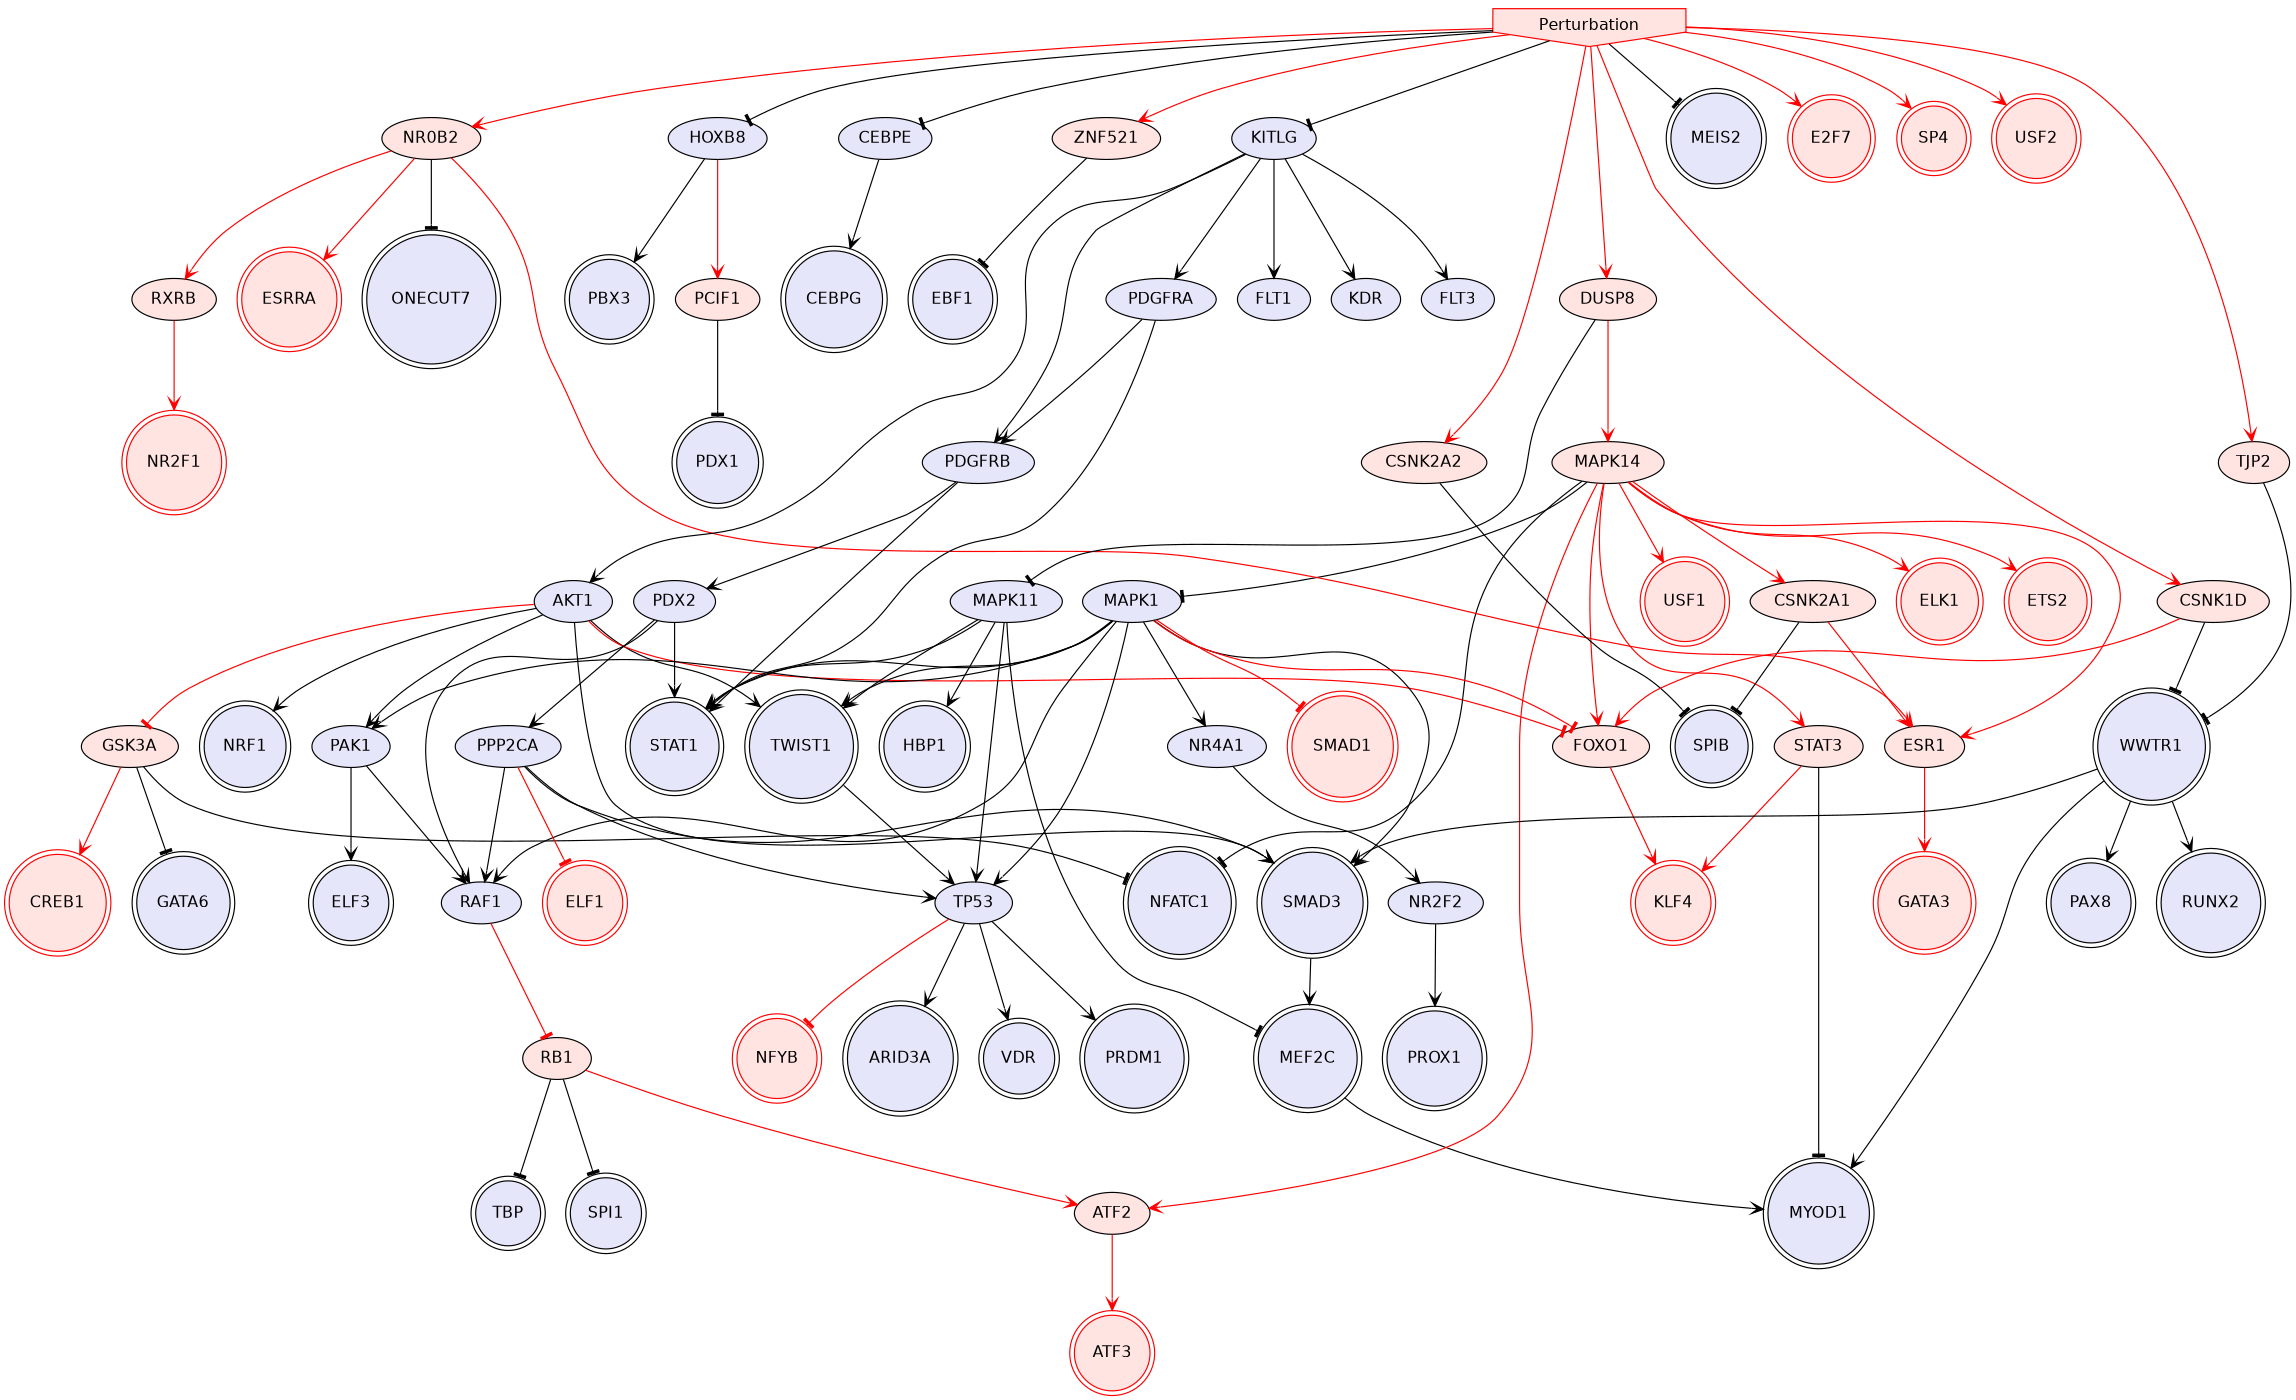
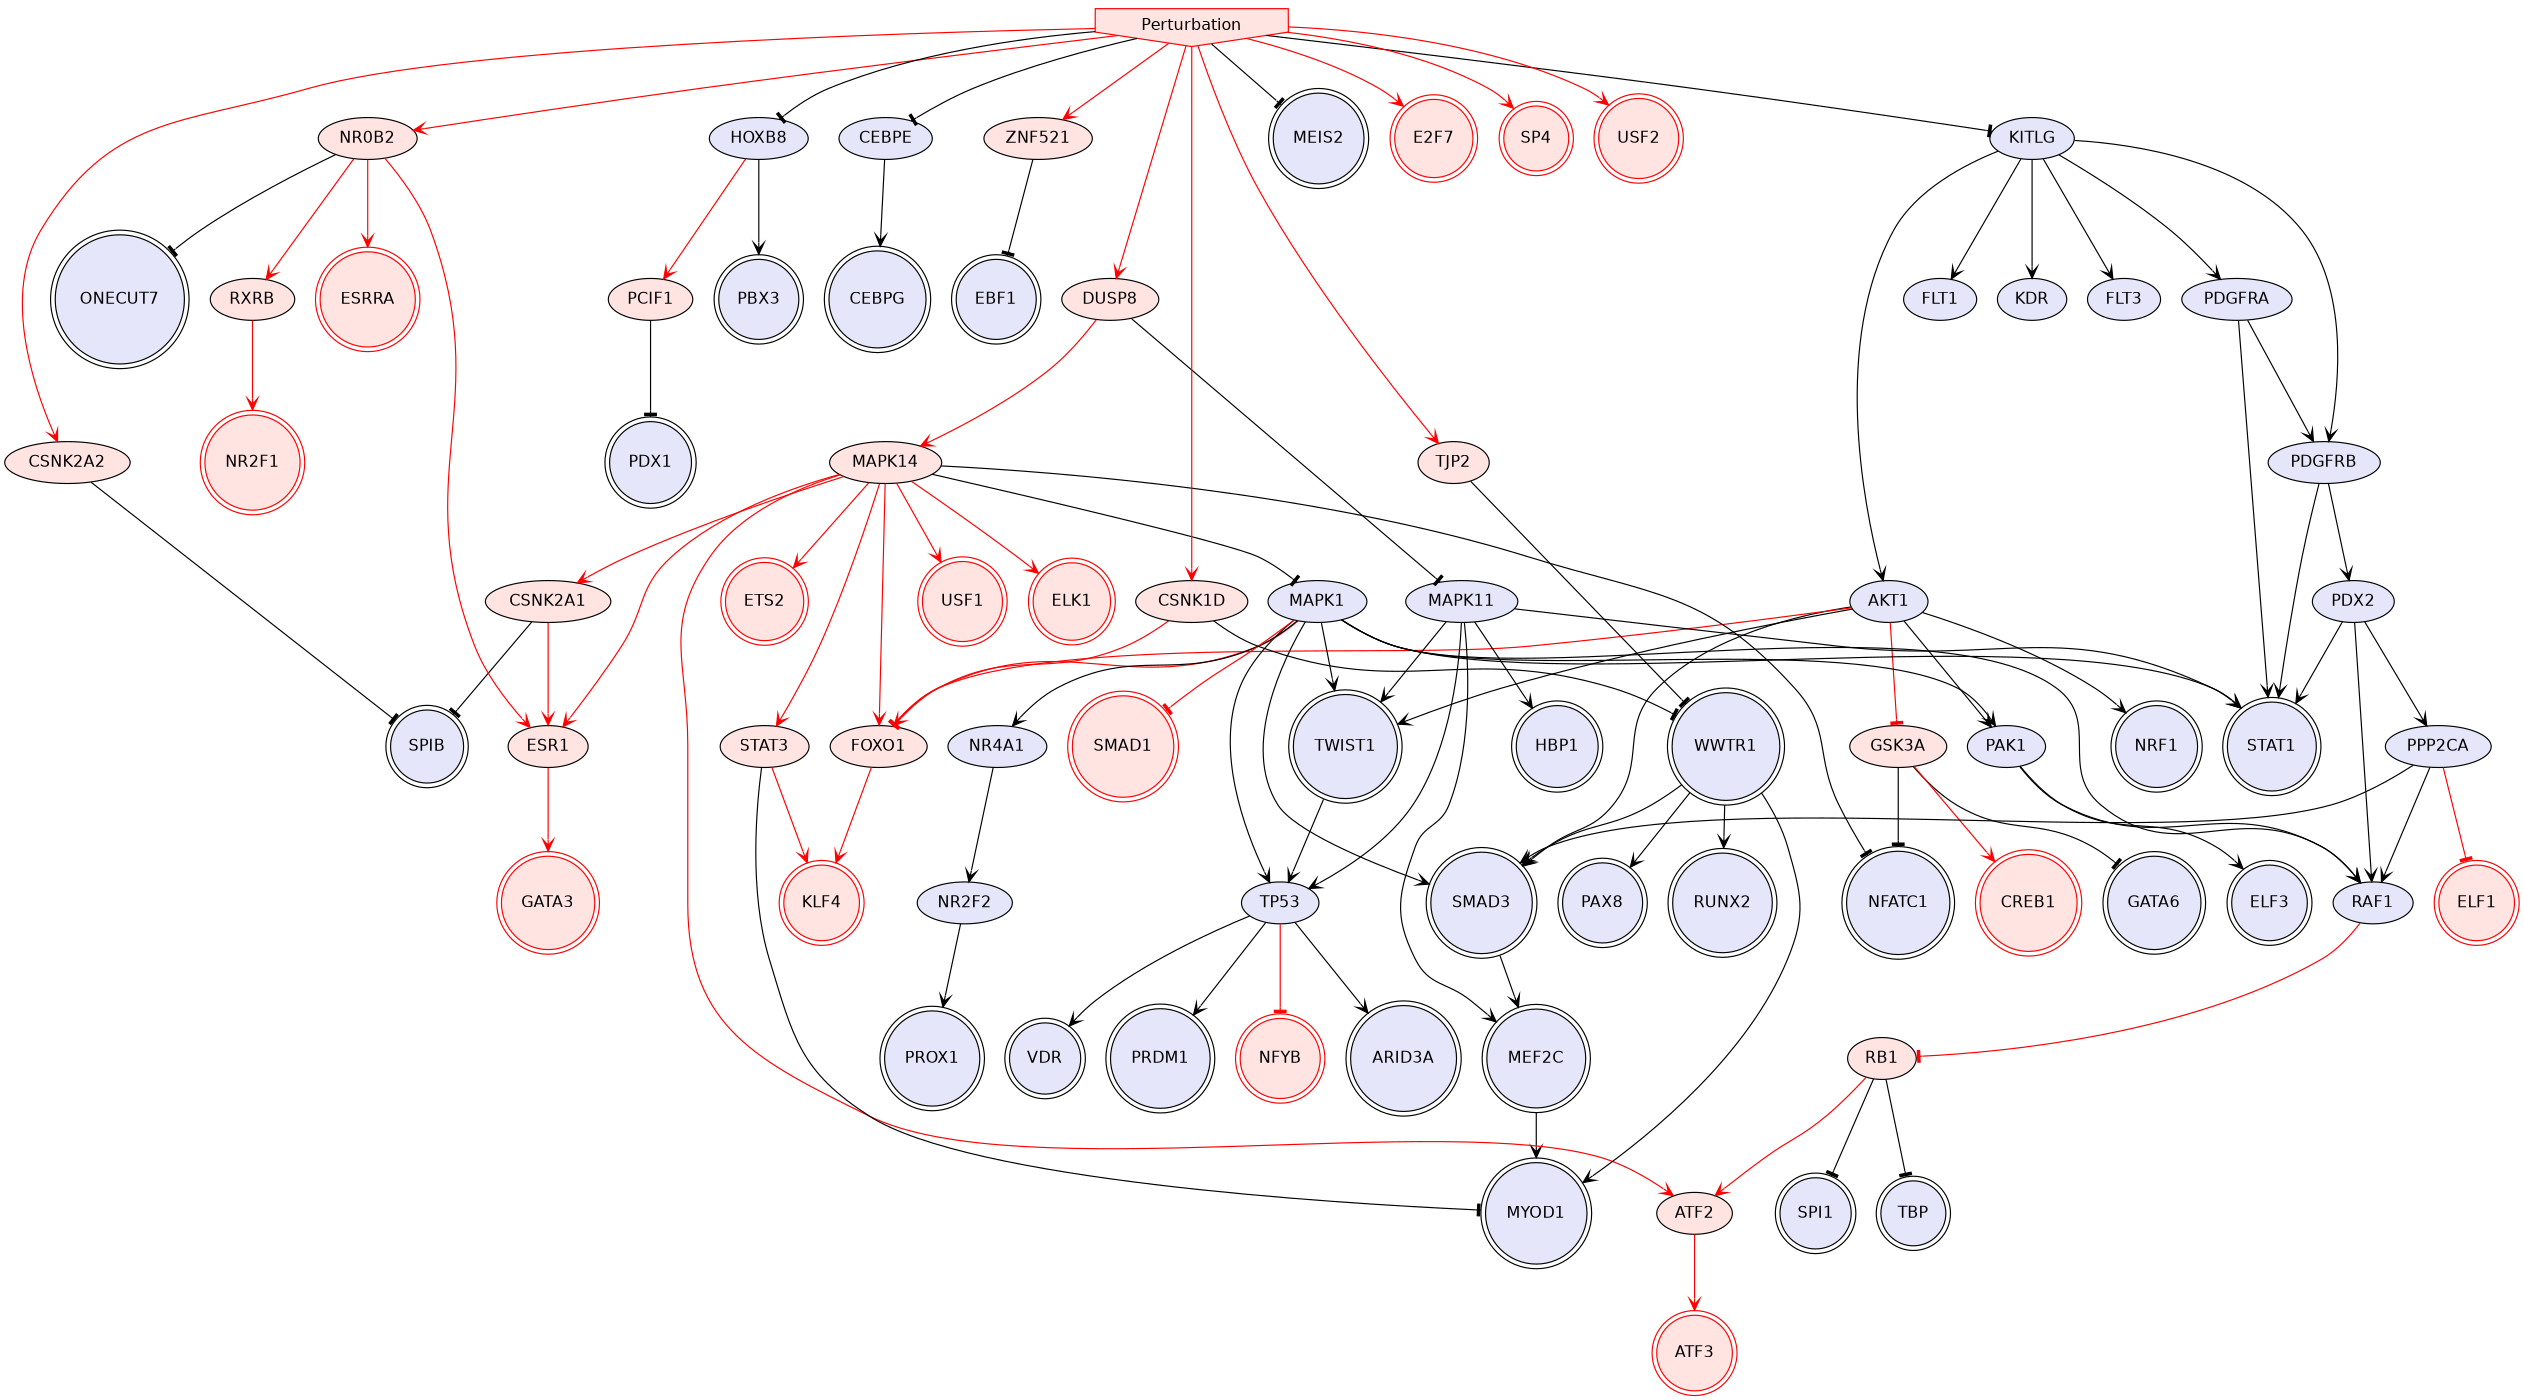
edge "PPP2CA" -> "TP53": removed
edge "MAPK11" -> "MEF2C": arrowhead tee -> vee
